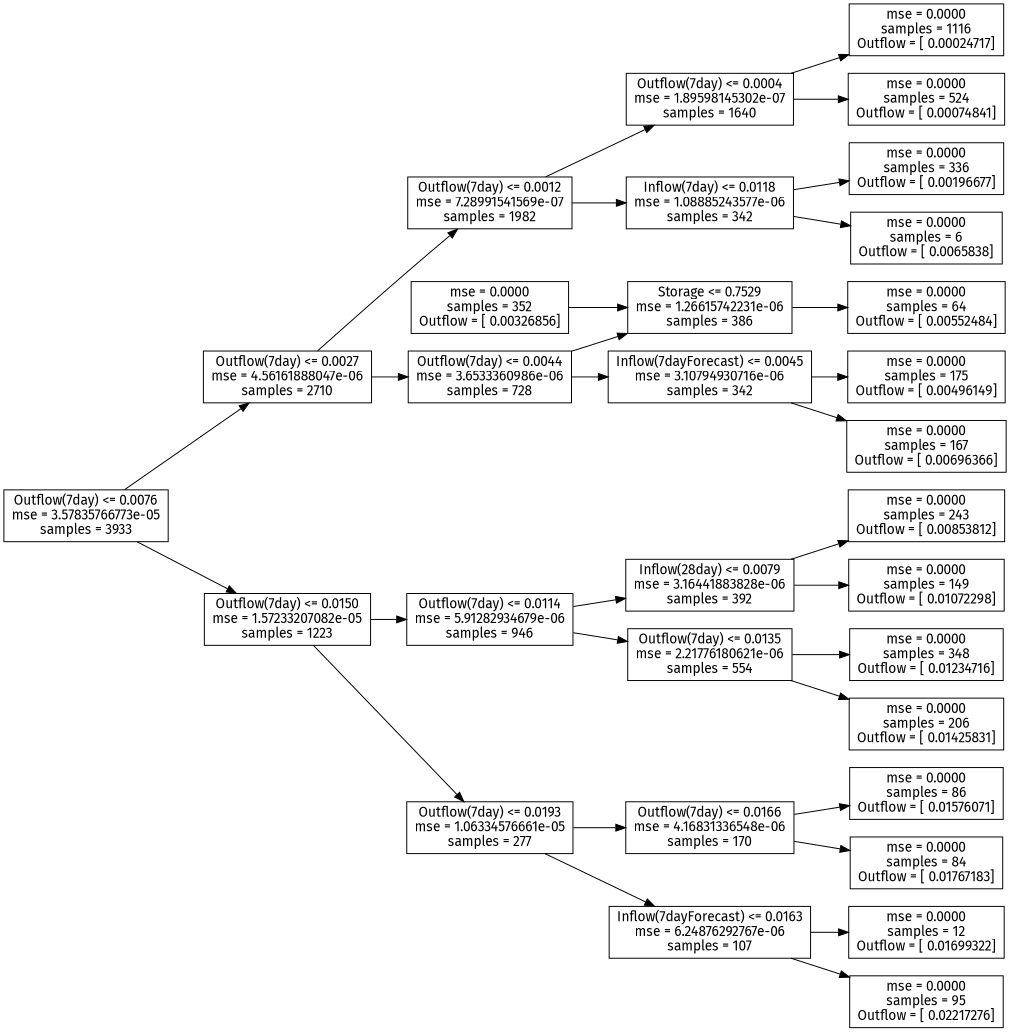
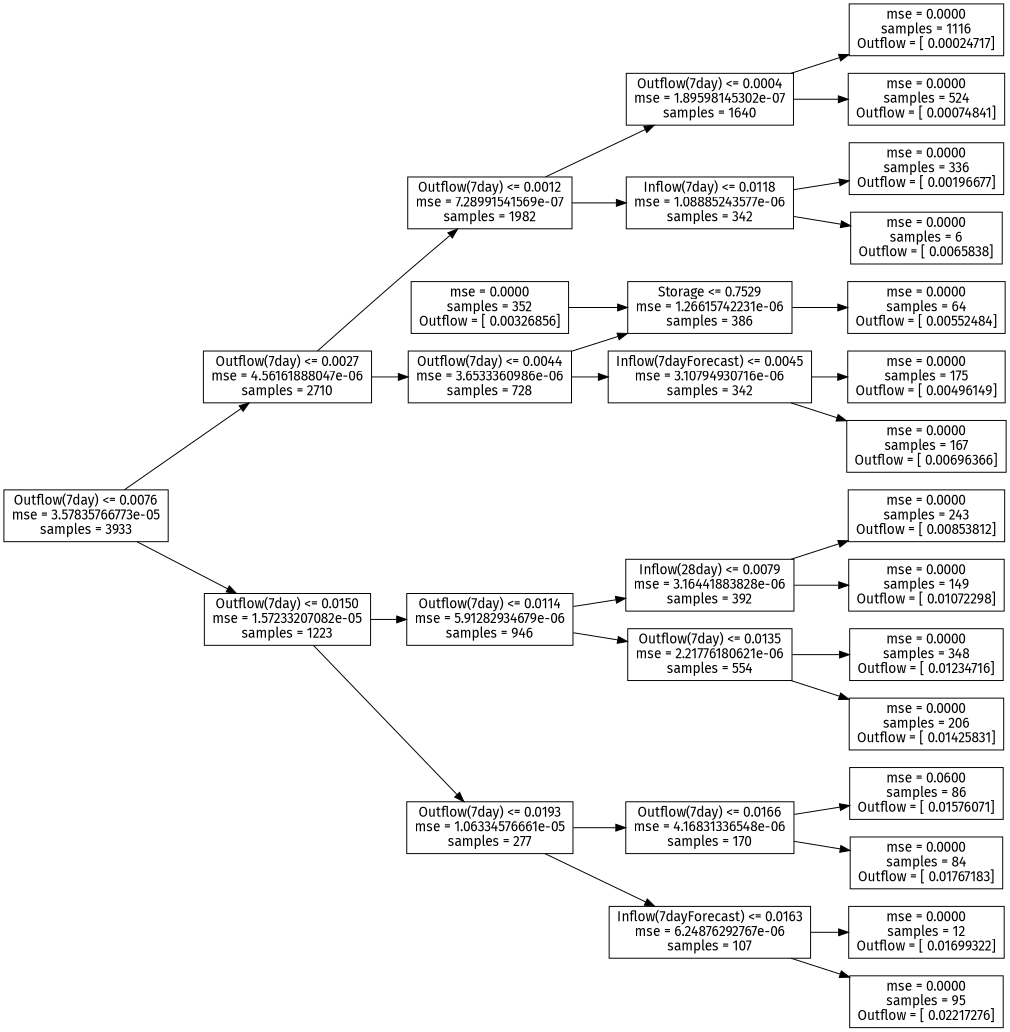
node "mse = 0.0000 samples = 86 Outflow = [ 0.01576071]": label "mse = 0.0000 samples = 86 Outflow = [ 0.01576071]" -> "mse = 0.0600 samples = 86 Outflow = [ 0.01576071]"
